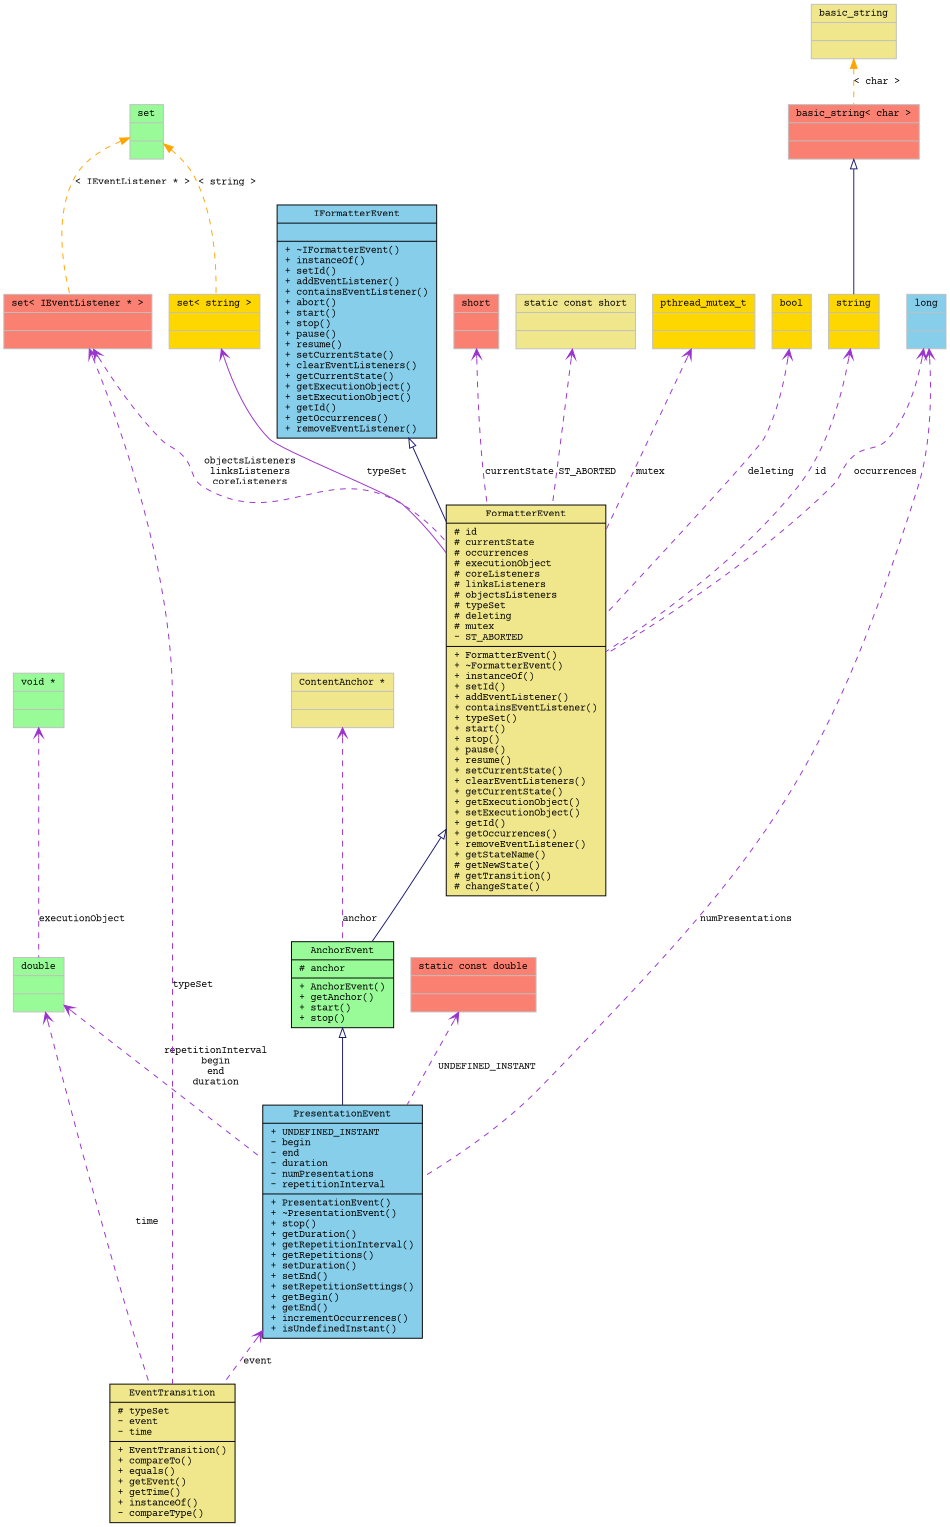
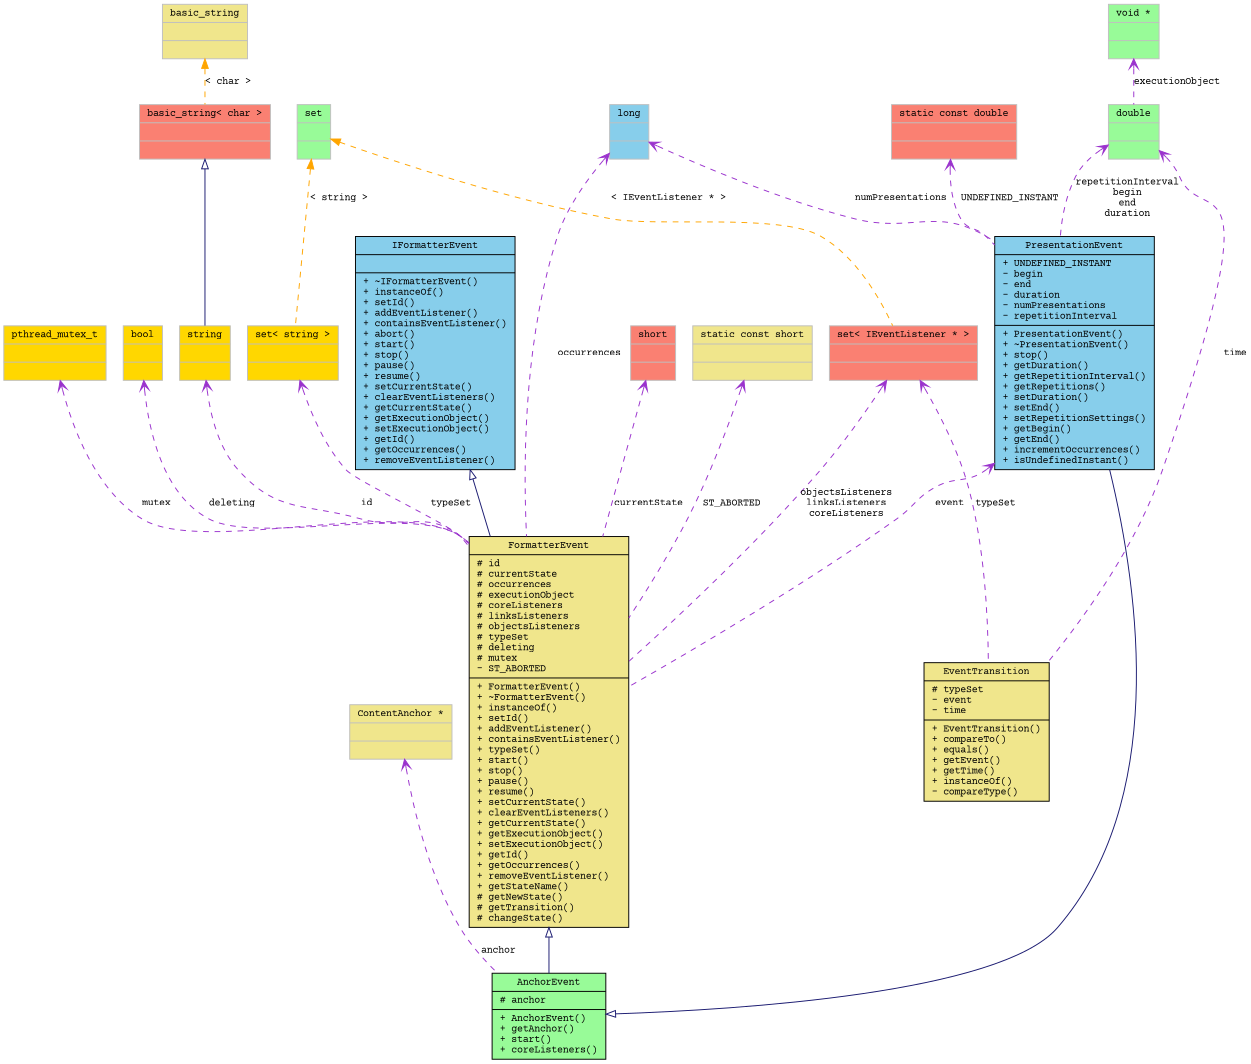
edge "FormatterEvent" -> "set< string >": style solid -> dashed
node "AnchorEvent": text "+ stop()" -> "+ coreListeners()"
edge "EventTransition" -> "PresentationEvent": now "FormatterEvent" -> "PresentationEvent"
